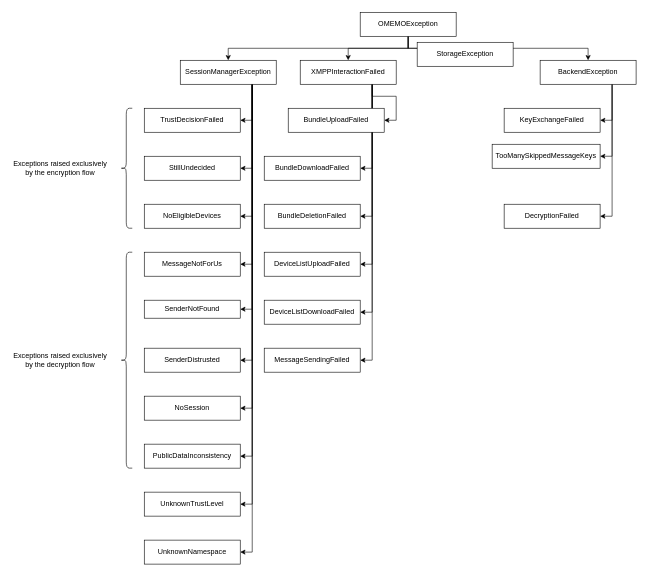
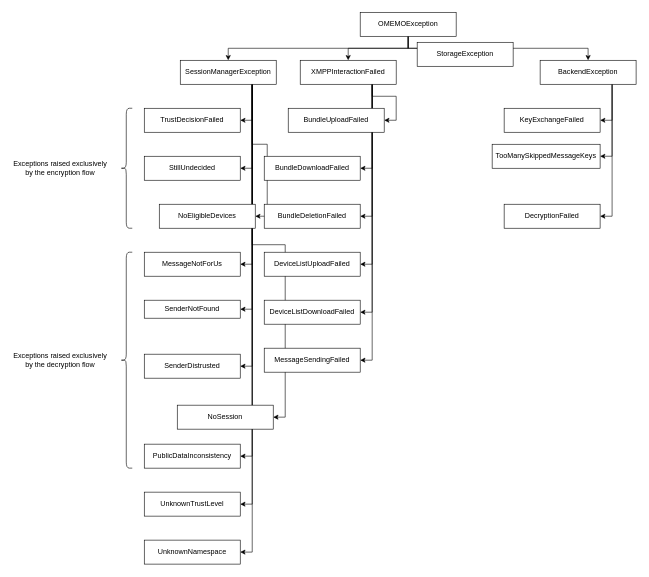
node "NoEligibleDevices": moved (192, 216) -> (207, 216)
node "SenderDistrusted": moved (192, 360) -> (192, 366)
node "NoSession": moved (192, 408) -> (225, 417)
